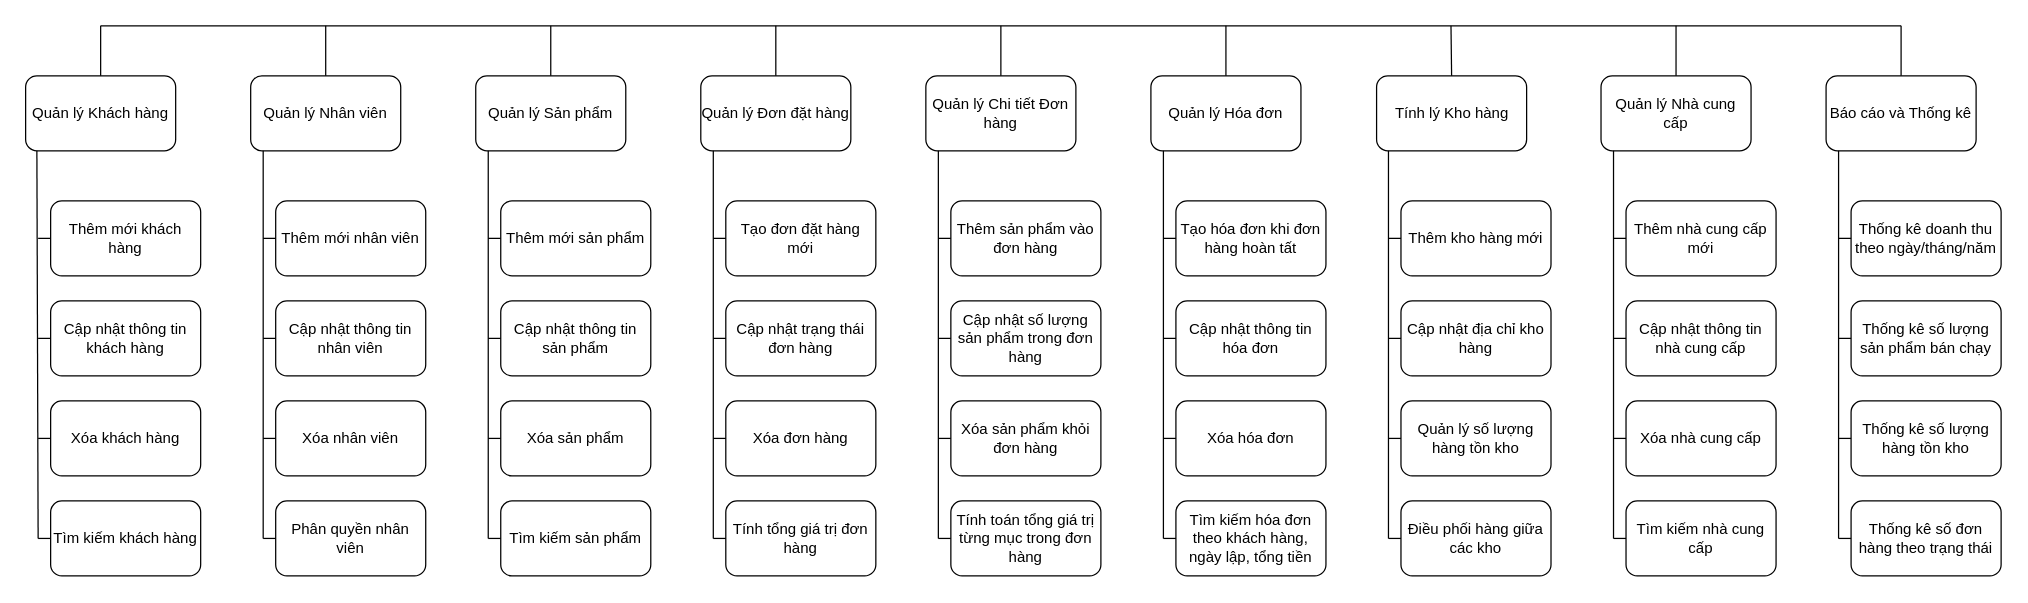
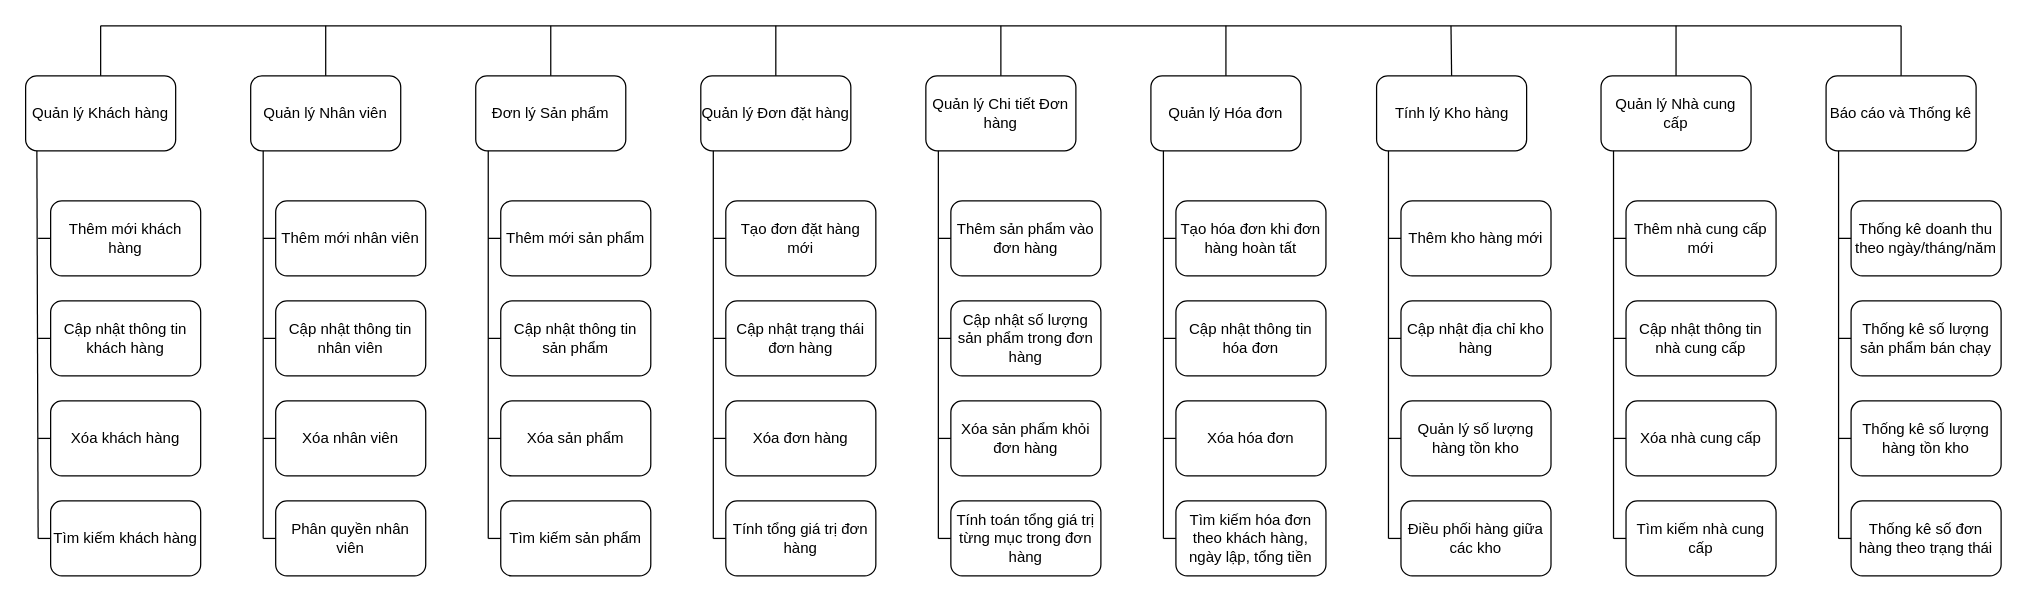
node "Quản lý Sản phẩm": label "Quản lý Sản phẩm" -> "Đơn lý Sản phẩm"
